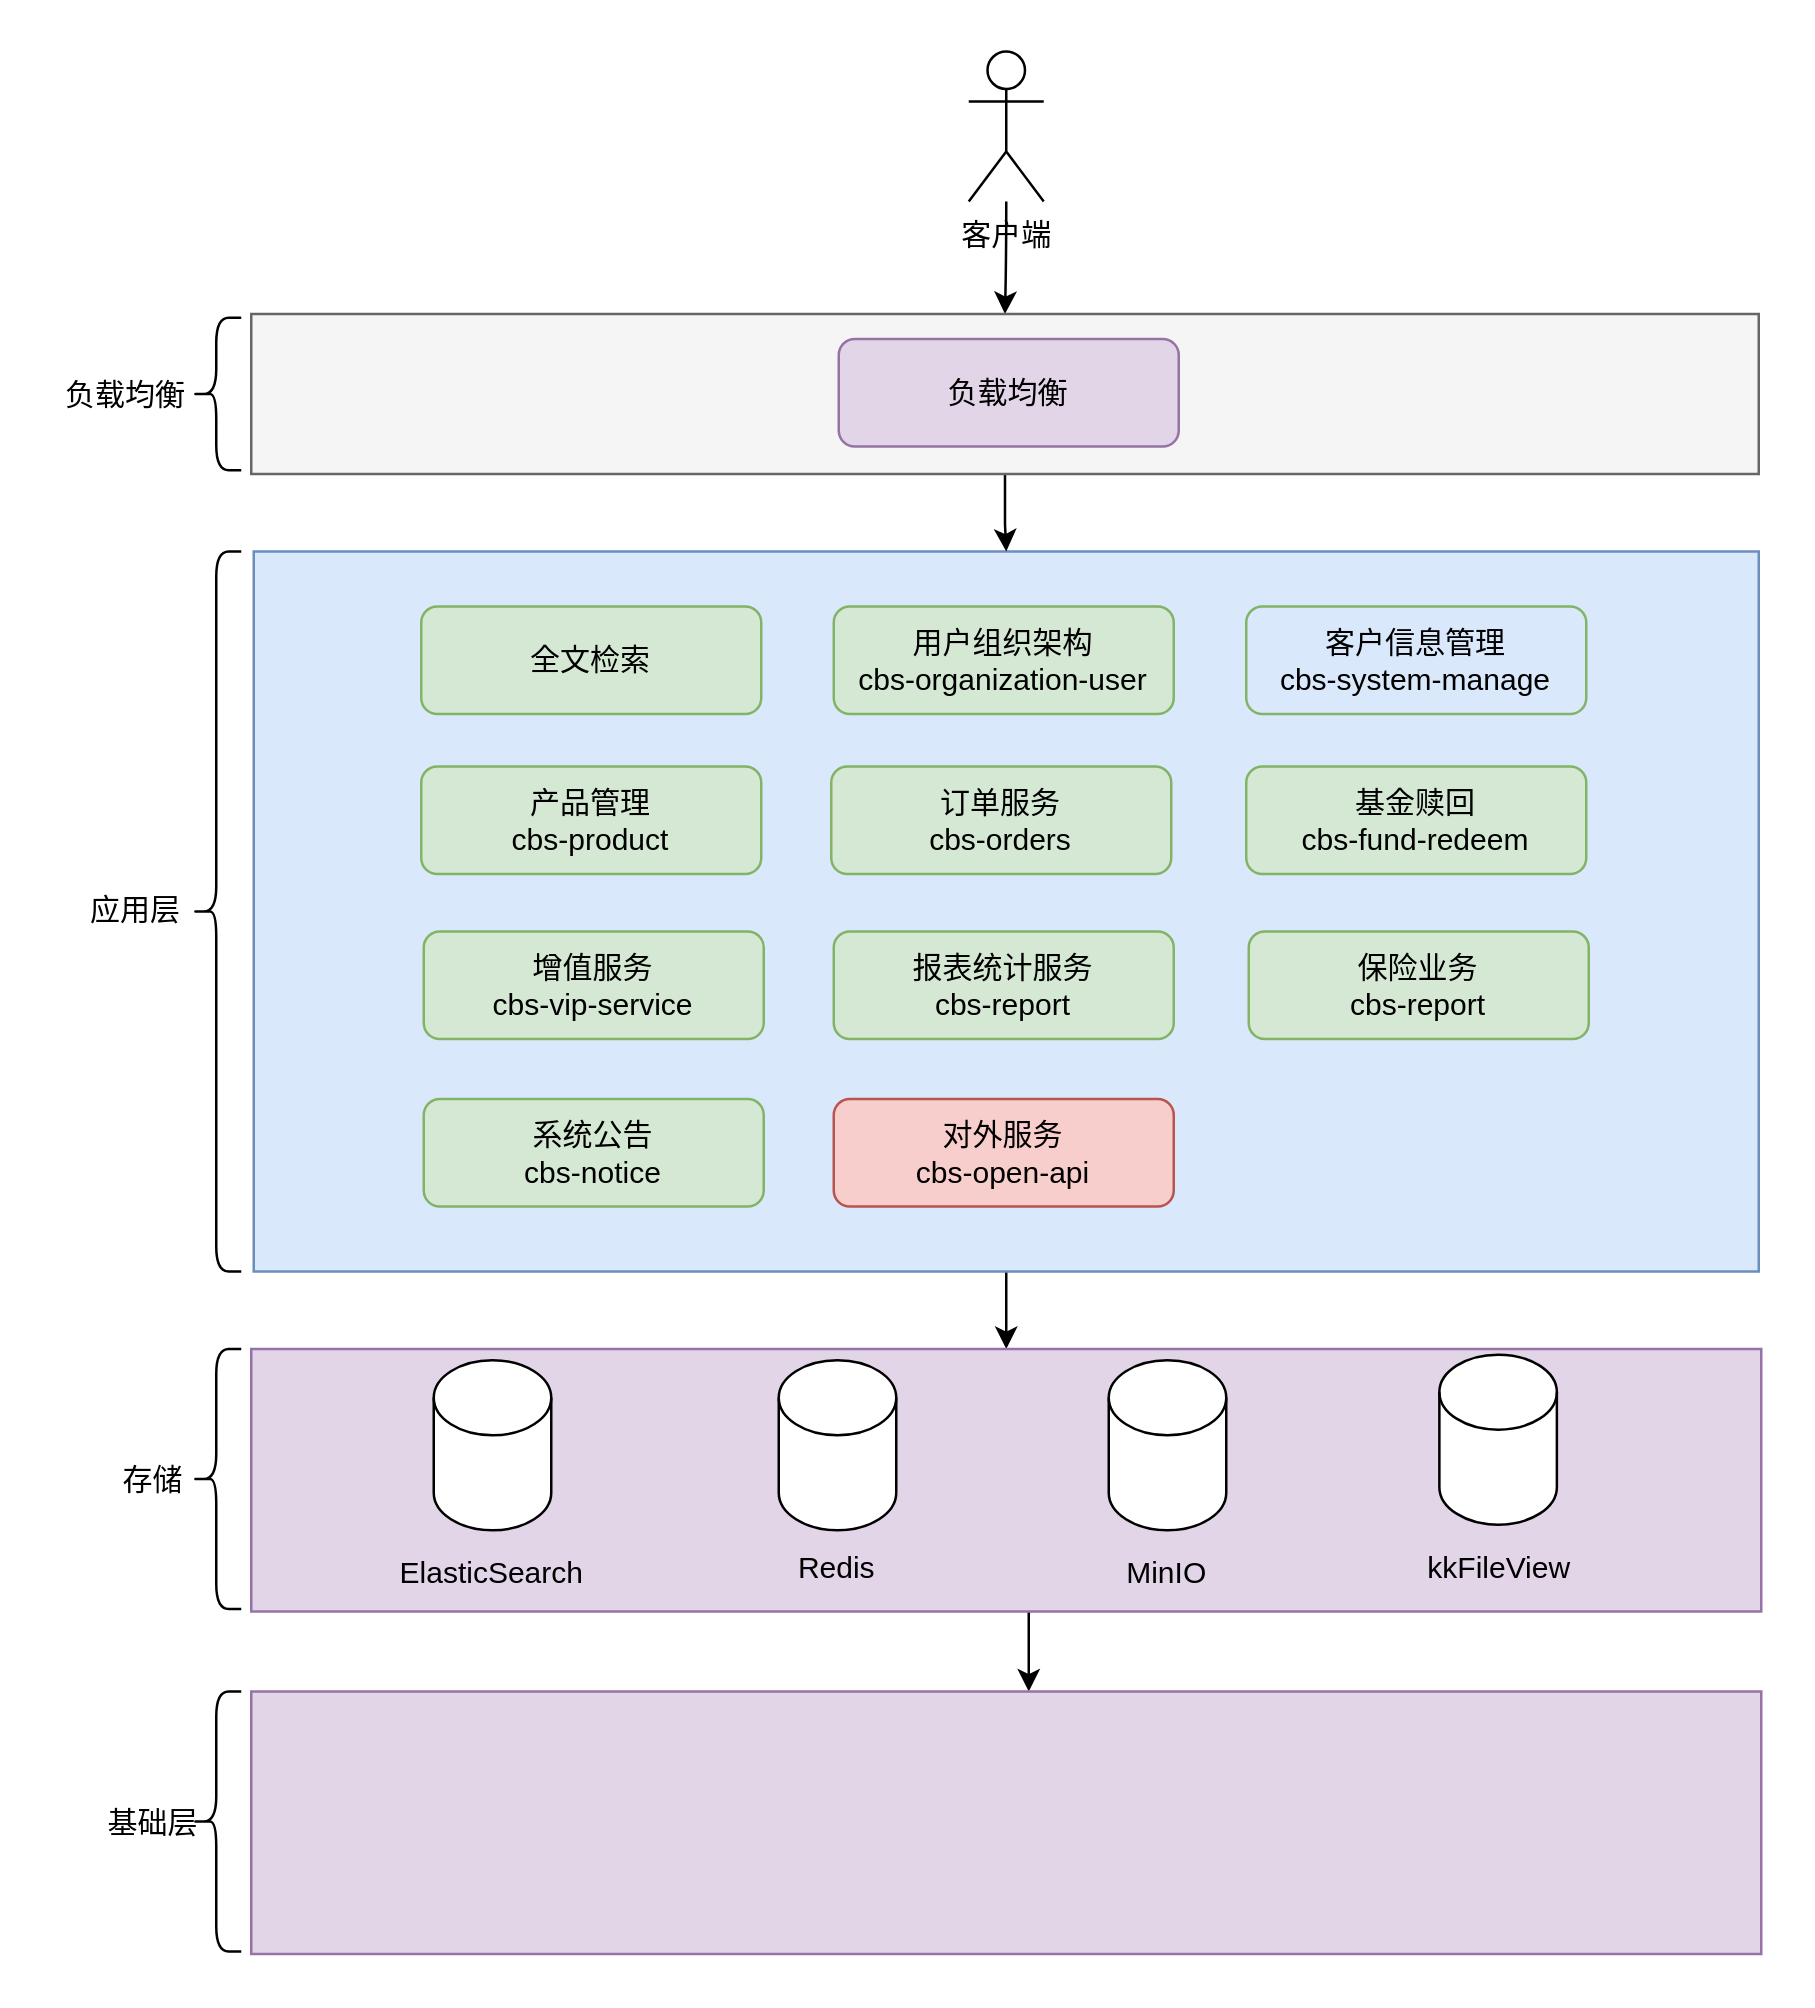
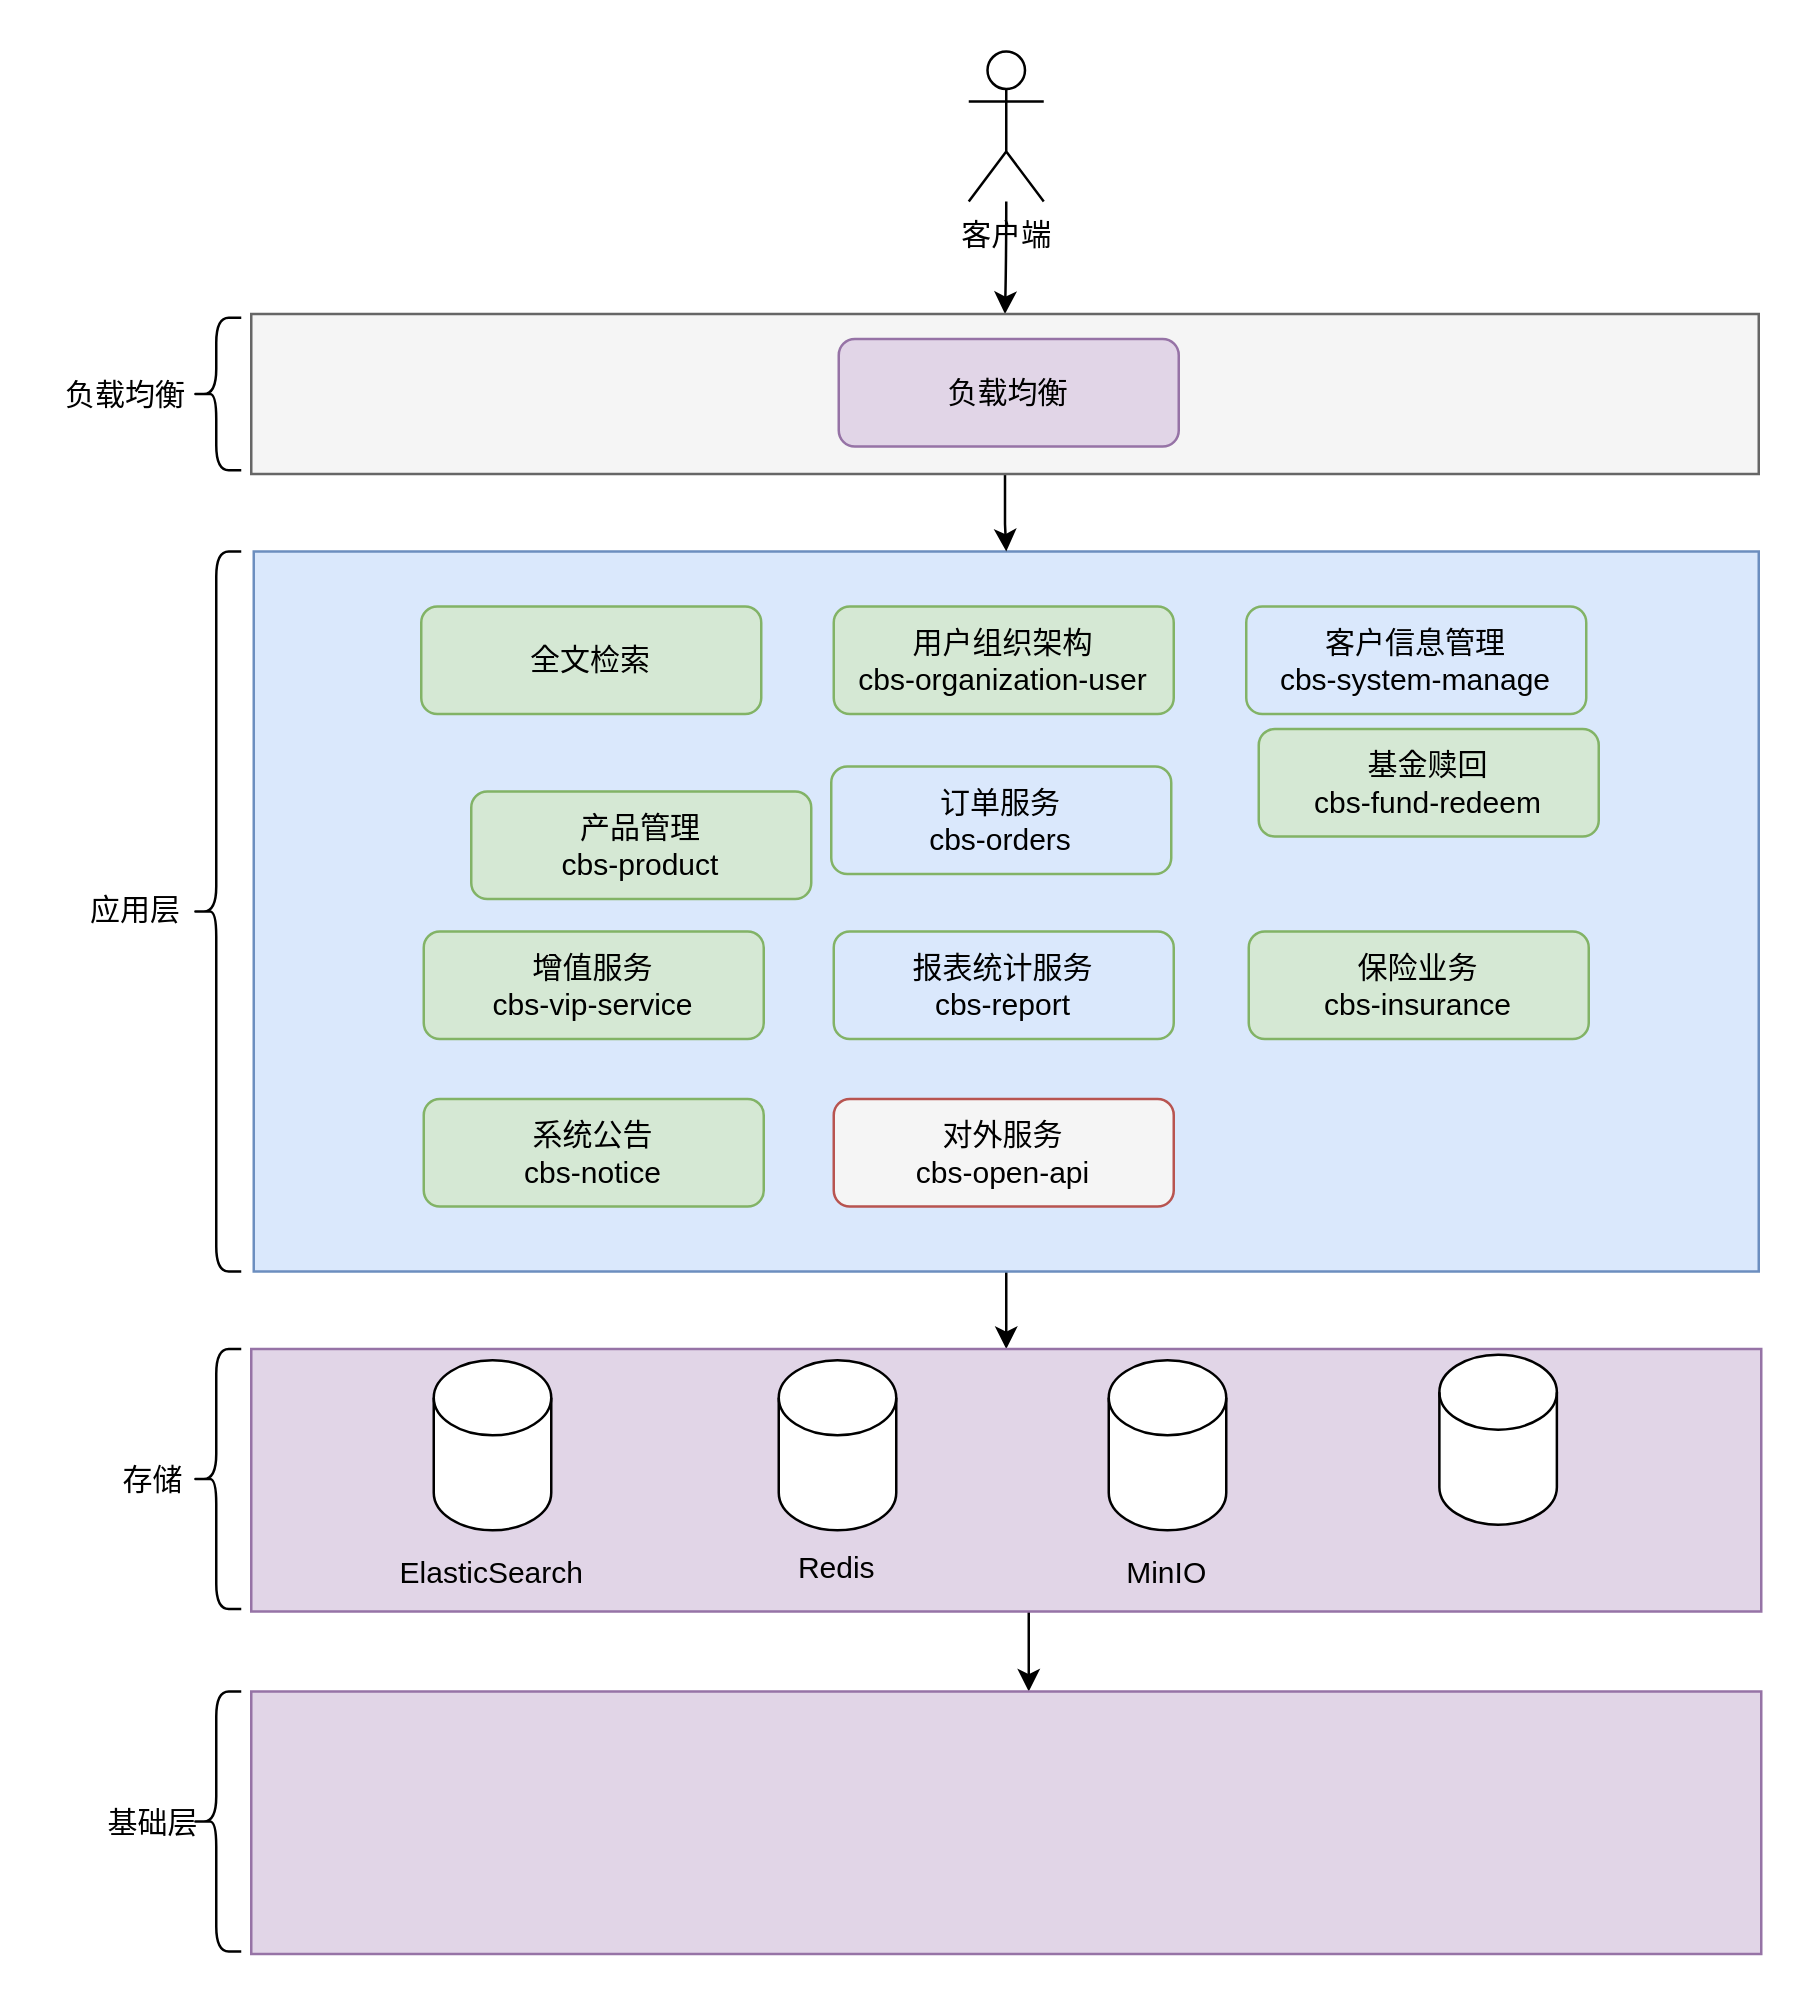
node "产品管理 cbs-product": moved (591, 820) -> (641, 845)
node "订单服务 cbs-orders": fillcolor #d5e8d4 -> #dae8fc
node "基金赎回 cbs-fund-redeem": moved (1416, 820) -> (1429, 783)
node "报表统计服务 cbs-report": fillcolor #d5e8d4 -> #dae8fc
node "保险业务 cbs-report": label "保险业务 cbs-report" -> "保险业务 cbs-insurance"
node "对外服务 cbs-open-api": fillcolor #f8cecc -> #f5f5f5
node "kkFileView": removed
